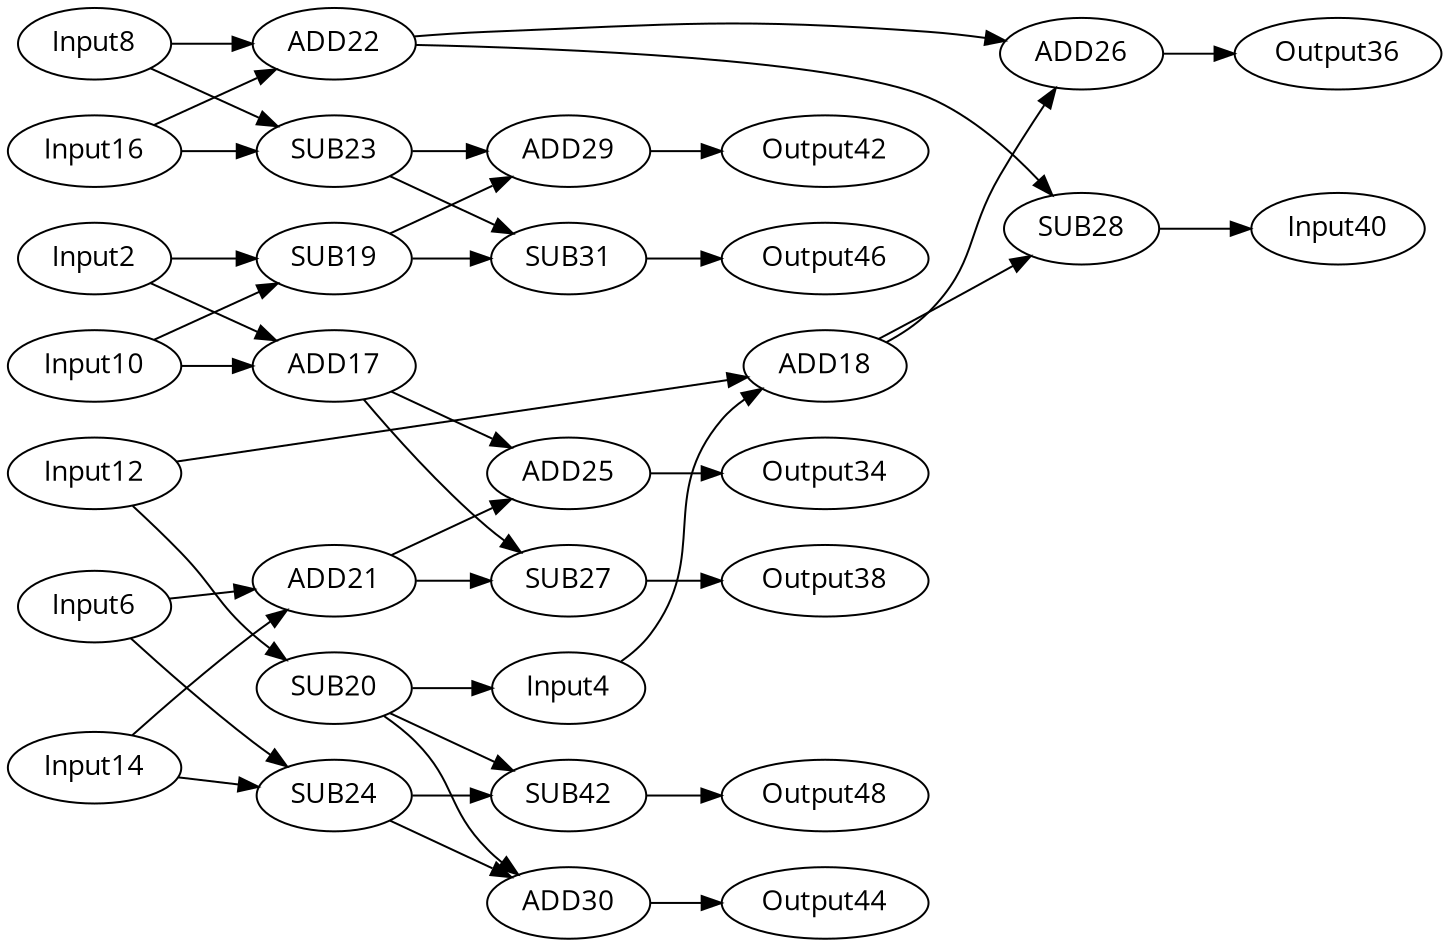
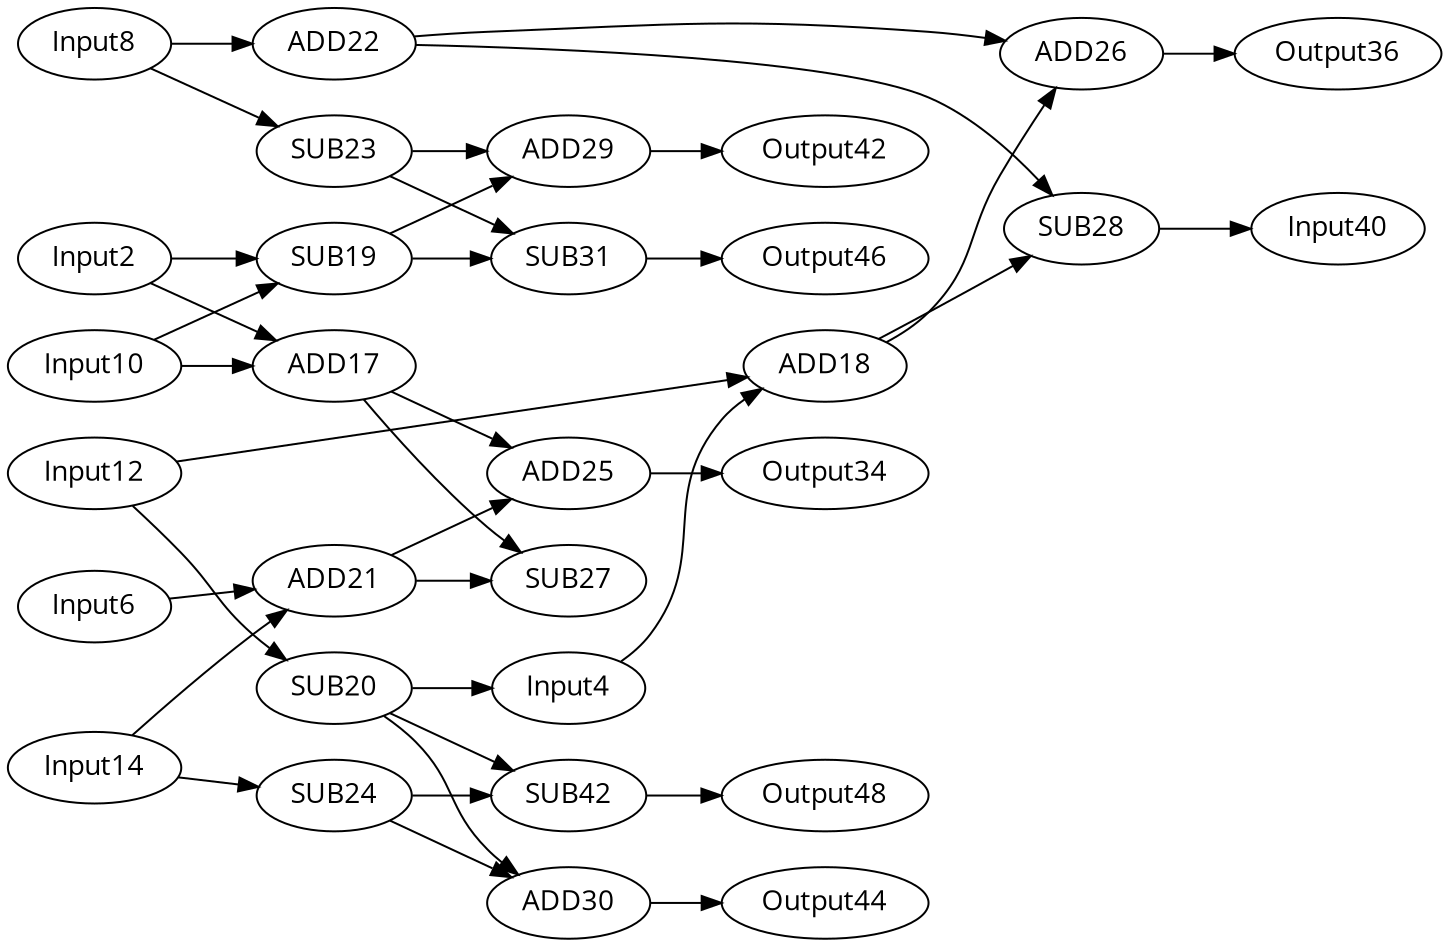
node "Input16": removed
node "Output38": removed
edge "Input6" -> "SUB24": removed
